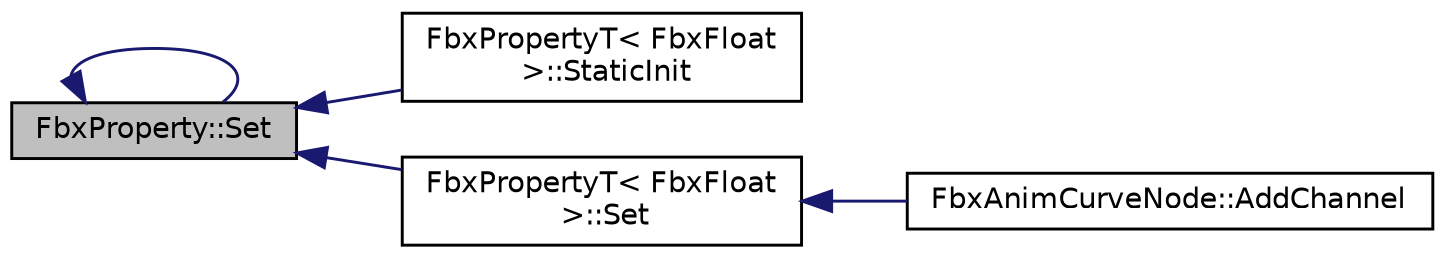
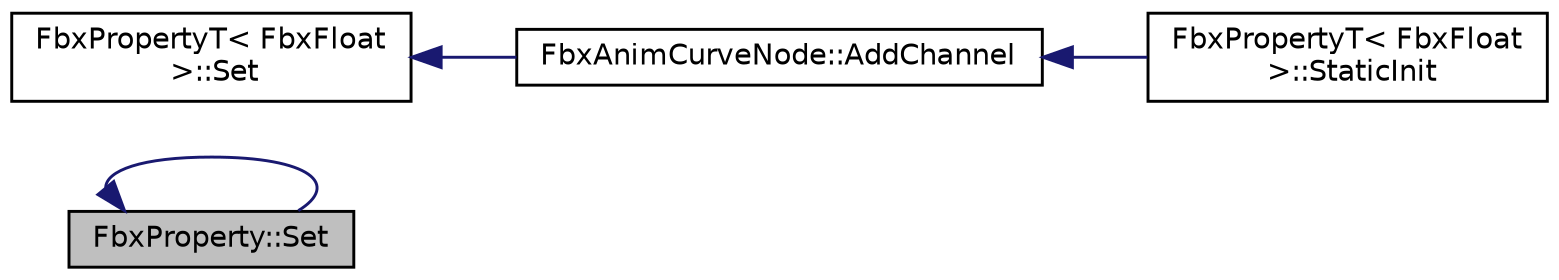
edge "FbxPropertyT< FbxFloat >::StaticInit" -> "FbxProperty::Set": now "FbxPropertyT< FbxFloat >::StaticInit" -> "FbxAnimCurveNode::AddChannel"
edge "FbxPropertyT< FbxFloat >::Set" -> "FbxProperty::Set": removed
